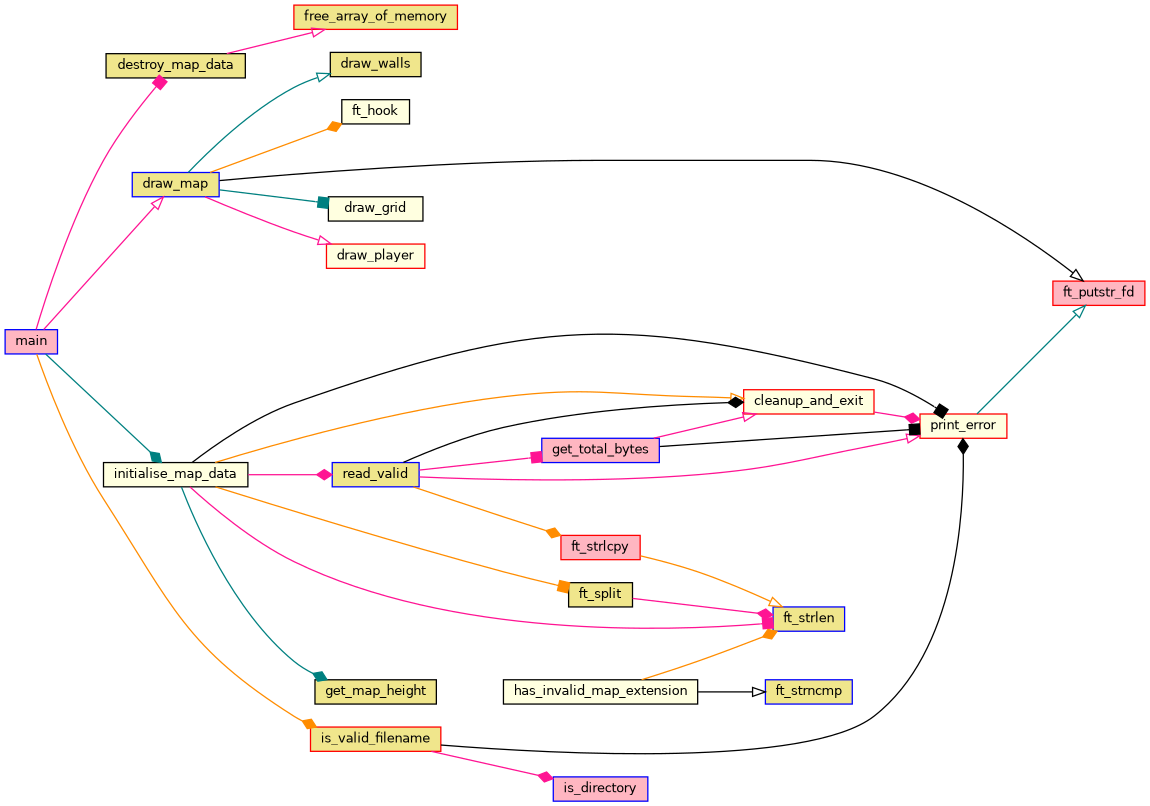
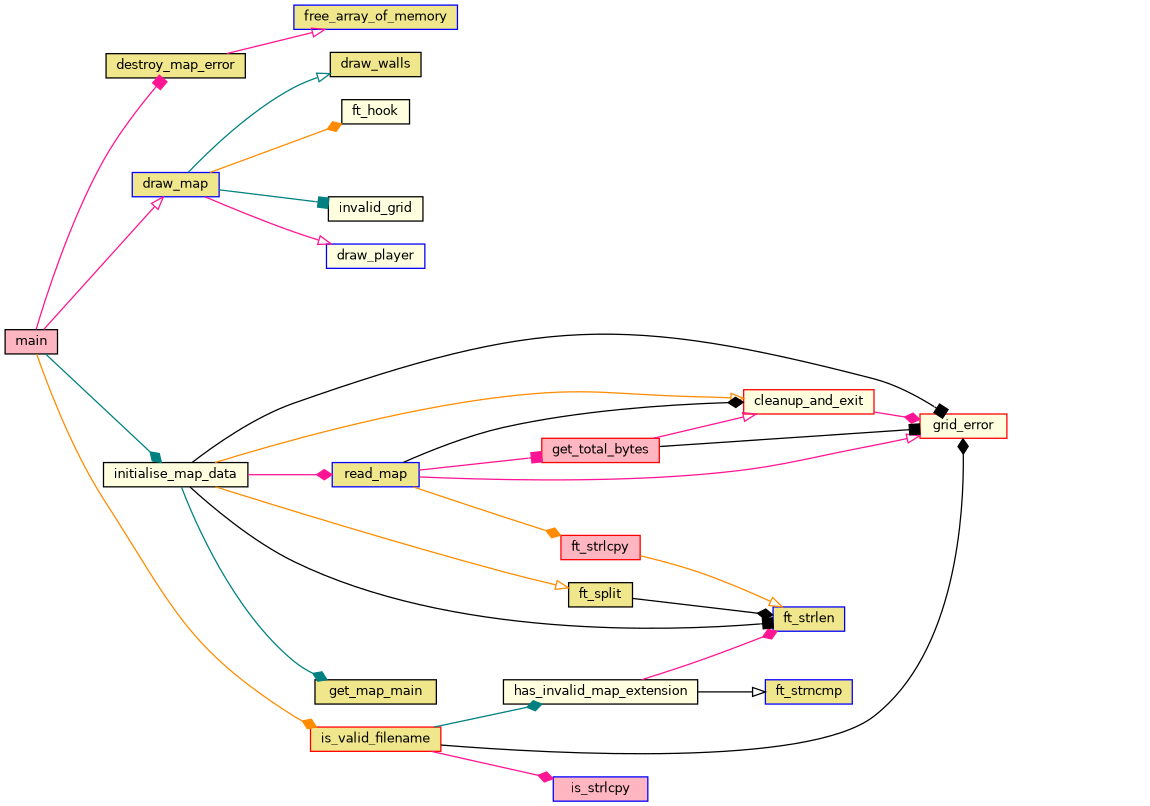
node "free_array_of_memory": color red -> blue
node "destroy_map_data": label "destroy_map_data" -> "destroy_map_error"
node "draw_grid": label "draw_grid" -> "invalid_grid"
node "draw_player": color red -> blue
node "ft_putstr_fd": removed
node "main": color blue -> black
node "print_error": label "print_error" -> "grid_error"
node "get_total_bytes": color blue -> red
node "read_valid": label "read_valid" -> "read_map"
edge "initialise_map_data" -> "ft_split": arrowhead box -> onormal
edge "ft_split" -> "ft_strlen": color deeppink -> black
edge "initialise_map_data" -> "ft_strlen": color deeppink -> black
edge "has_invalid_map_extension" -> "ft_strlen": color darkorange -> deeppink
node "get_map_height": label "get_map_height" -> "get_map_main"
edge "is_valid_filename" -> "has_invalid_map_extension": added
node "is_directory": label "is_directory" -> "is_strlcpy"
